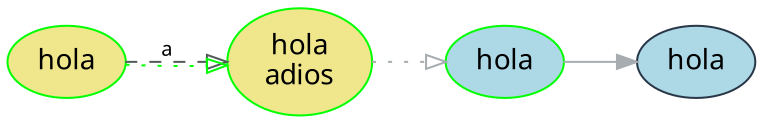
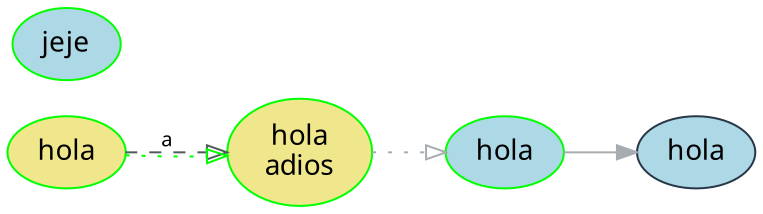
node "jeje": added
